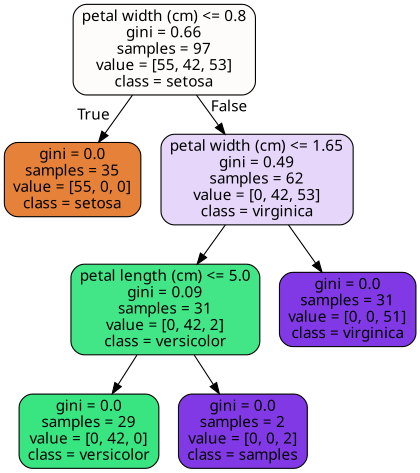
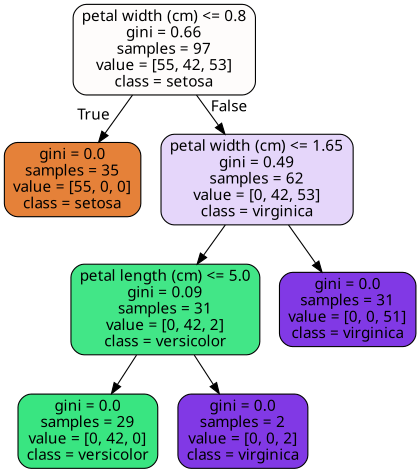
node "gini = 0.0 samples = 2 value = [0, 0, 2] class = samples": label "gini = 0.0 samples = 2 value = [0, 0, 2] class = samples" -> "gini = 0.0 samples = 2 value = [0, 0, 2] class = virginica"
